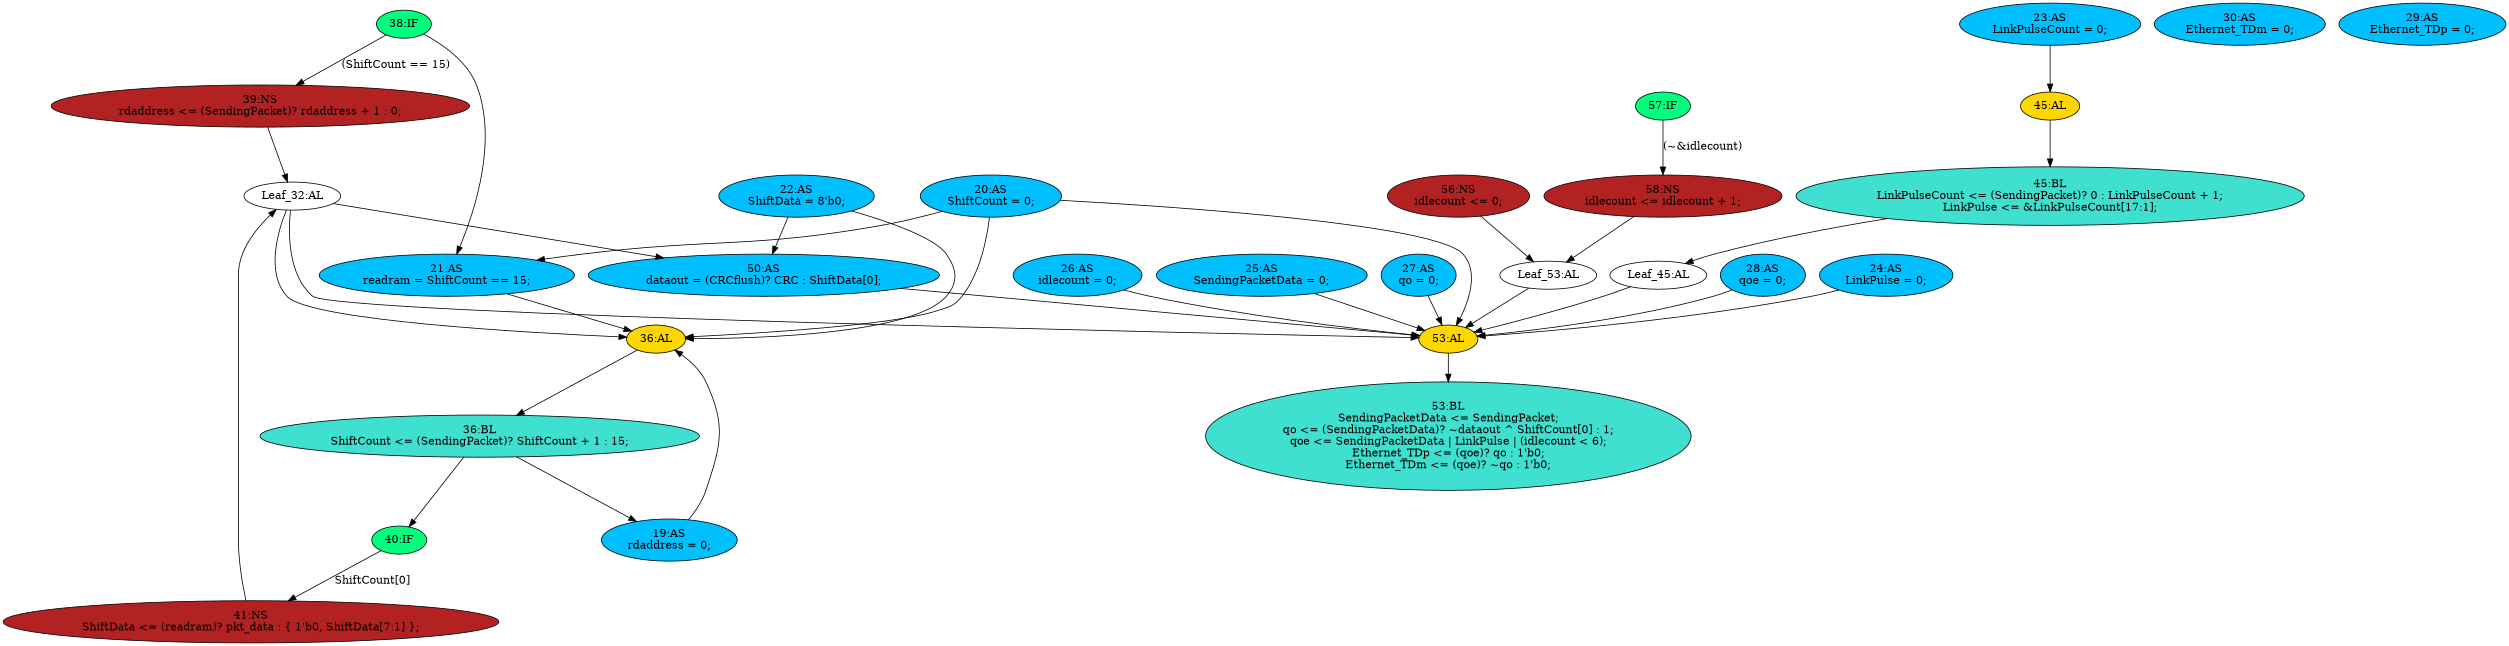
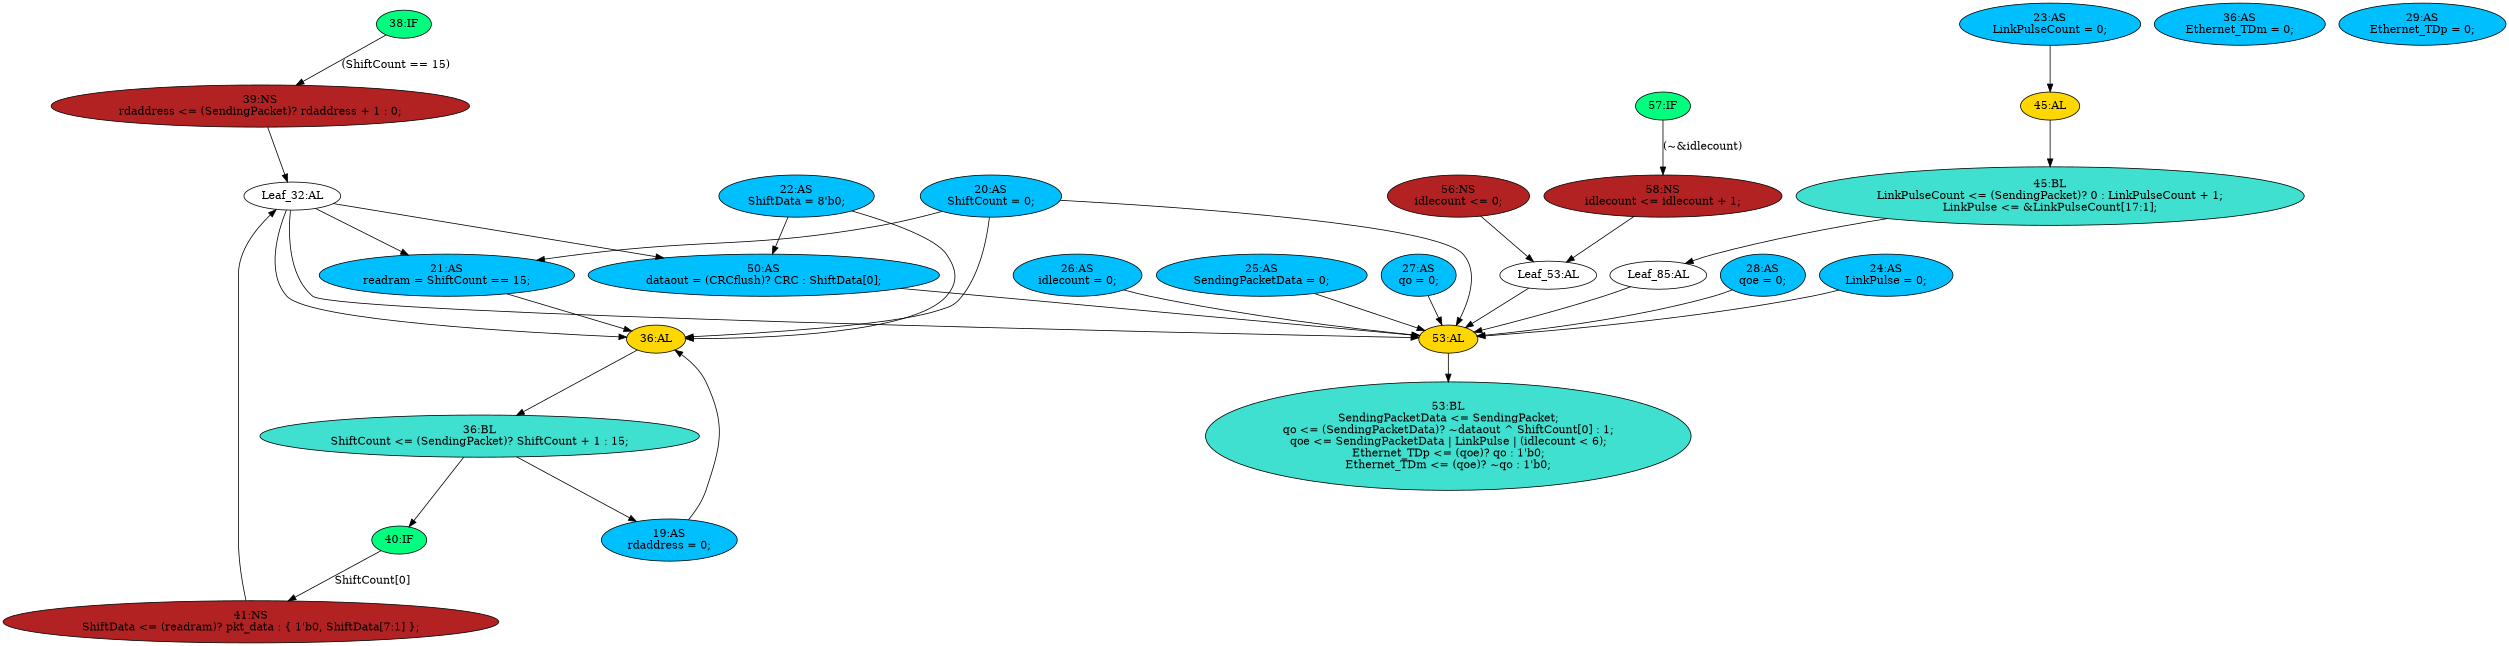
node "30:AS Ethernet_TDm = 0;": label "30:AS Ethernet_TDm = 0;" -> "36:AS Ethernet_TDm = 0;"
edge "38:IF" -> "21:AS readram = ShiftCount == 15;": now "Leaf_32:AL" -> "21:AS readram = ShiftCount == 15;"
node "Leaf_45:AL": label "Leaf_45:AL" -> "Leaf_85:AL"
